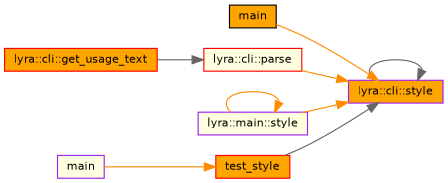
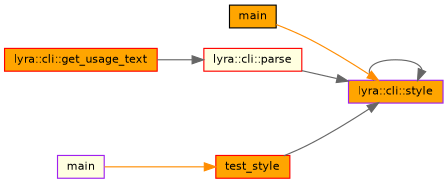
edge "lyra::cli::parse" -> "lyra::cli::style": color darkorange -> gray40
node "lyra::main::style": removed
